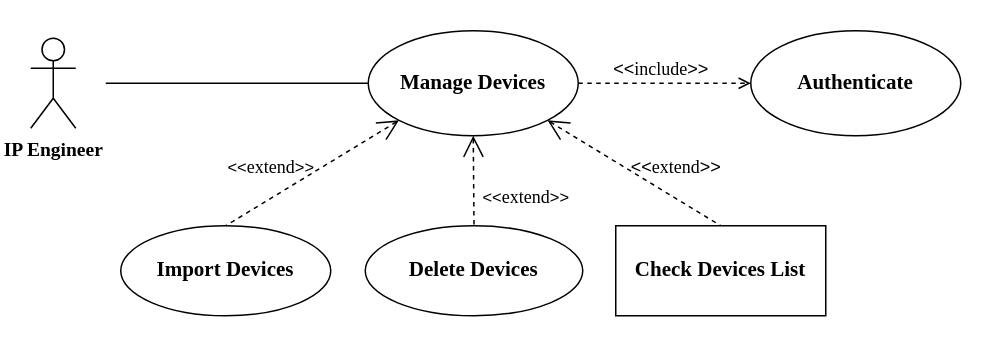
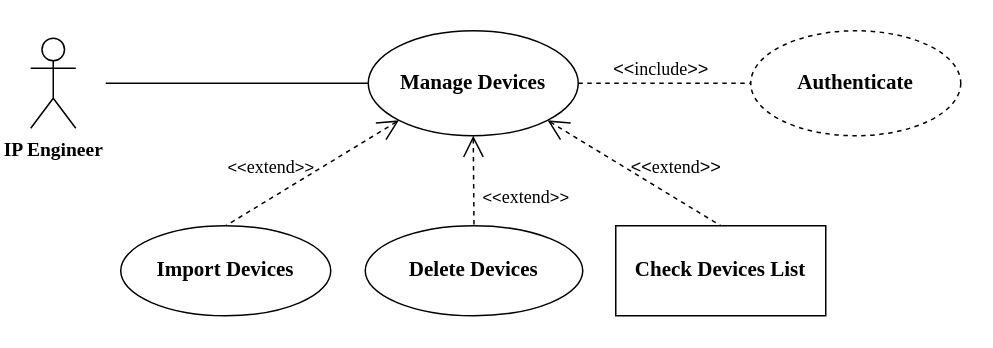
edge "Manage Devices" -> "Authenticate": arrowhead open -> none
node "Authenticate": style solid -> dashed
